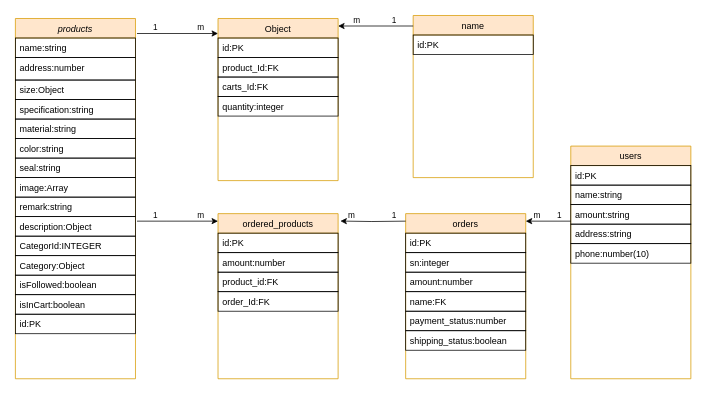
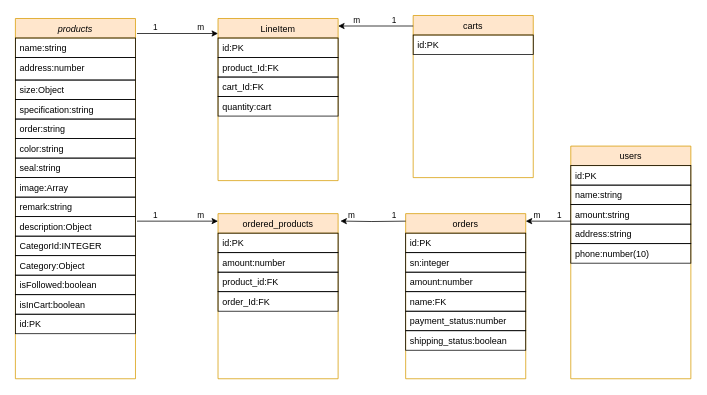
node "name": label "name" -> "carts"
node "Object": label "Object" -> "LineItem"
node "carts_Id:FK": label "carts_Id:FK" -> "cart_Id:FK"
node "quantity:integer": label "quantity:integer" -> "quantity:cart"
node "material:string": label "material:string" -> "order:string"
